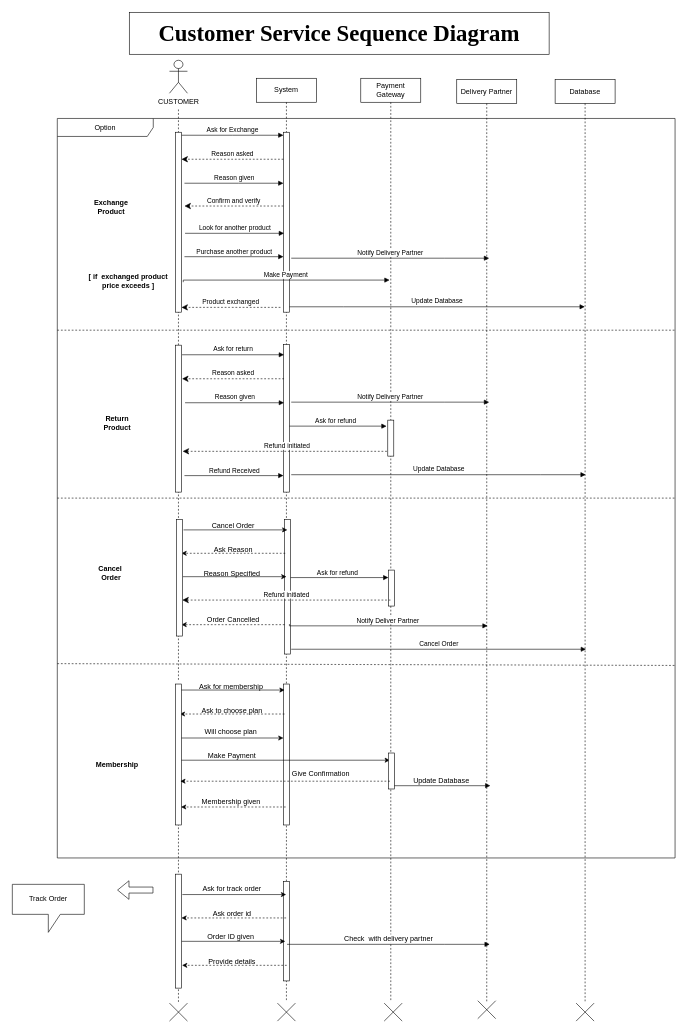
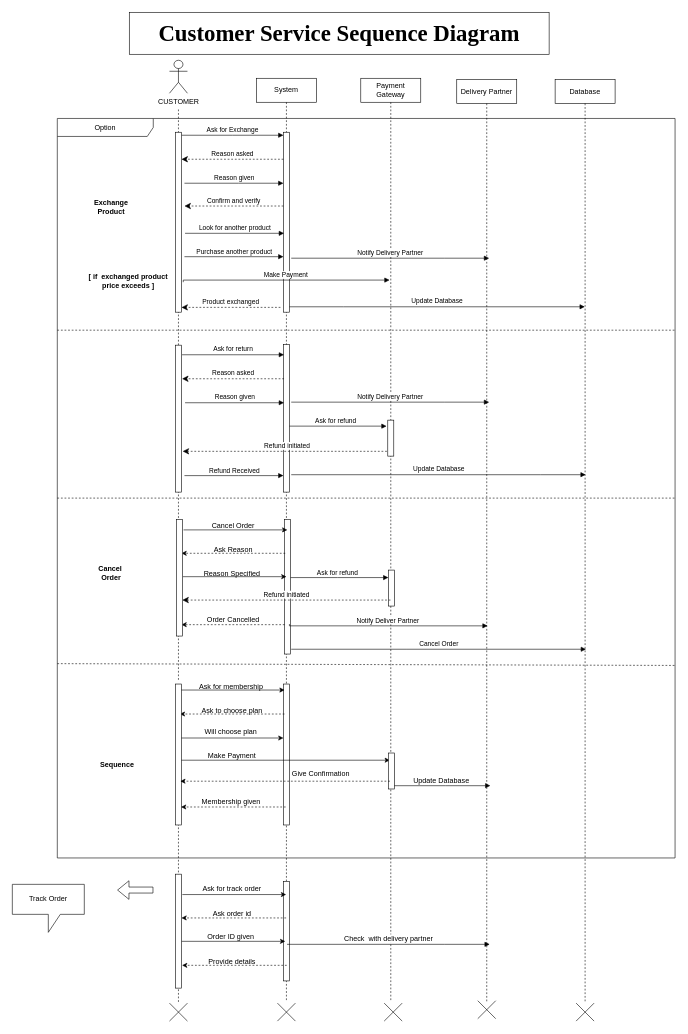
node "Return Product": removed
node "Membership": label "Membership" -> "Sequence"
